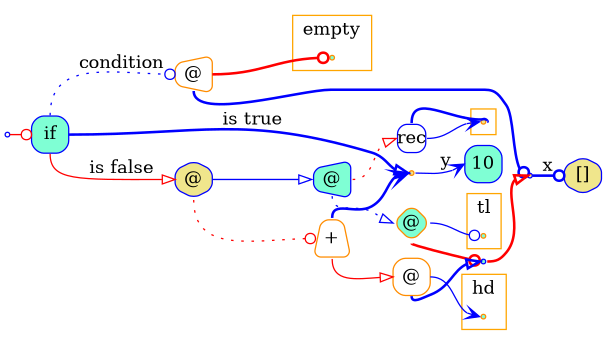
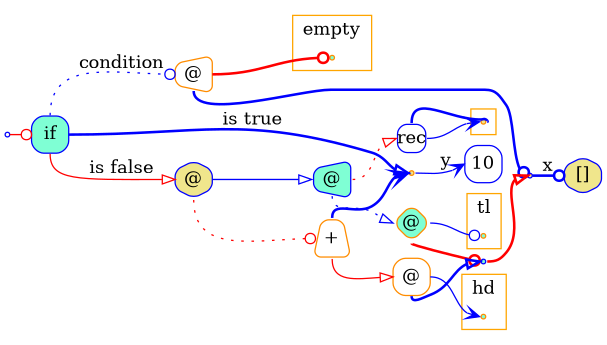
node "10": fillcolor aquamarine -> white
